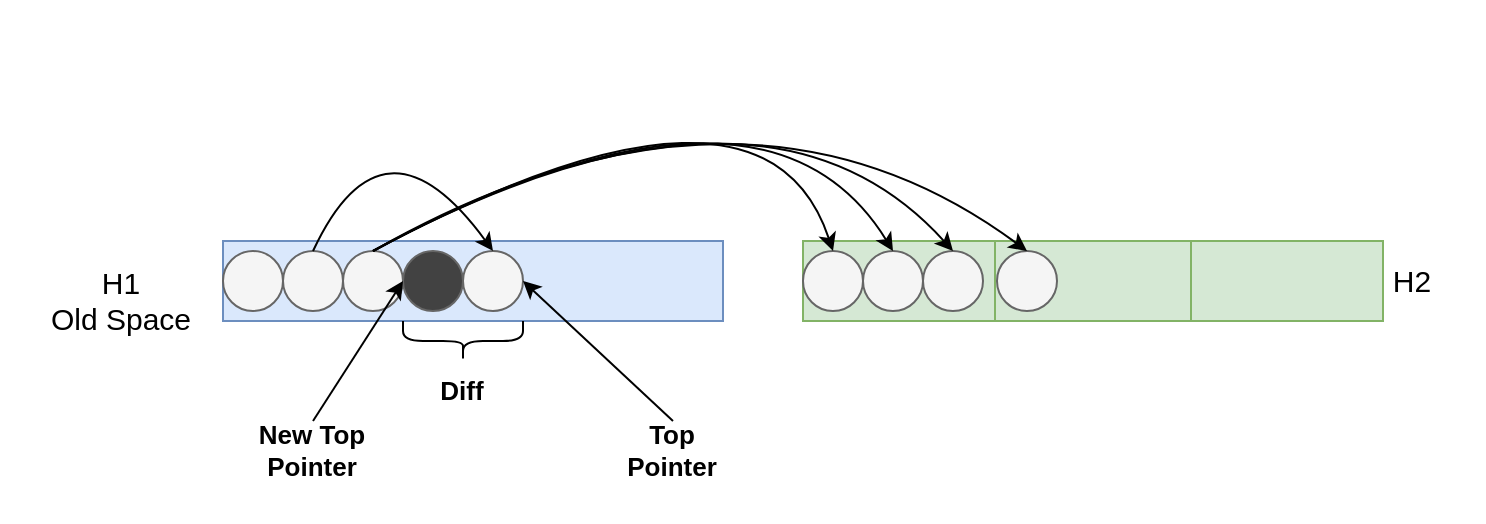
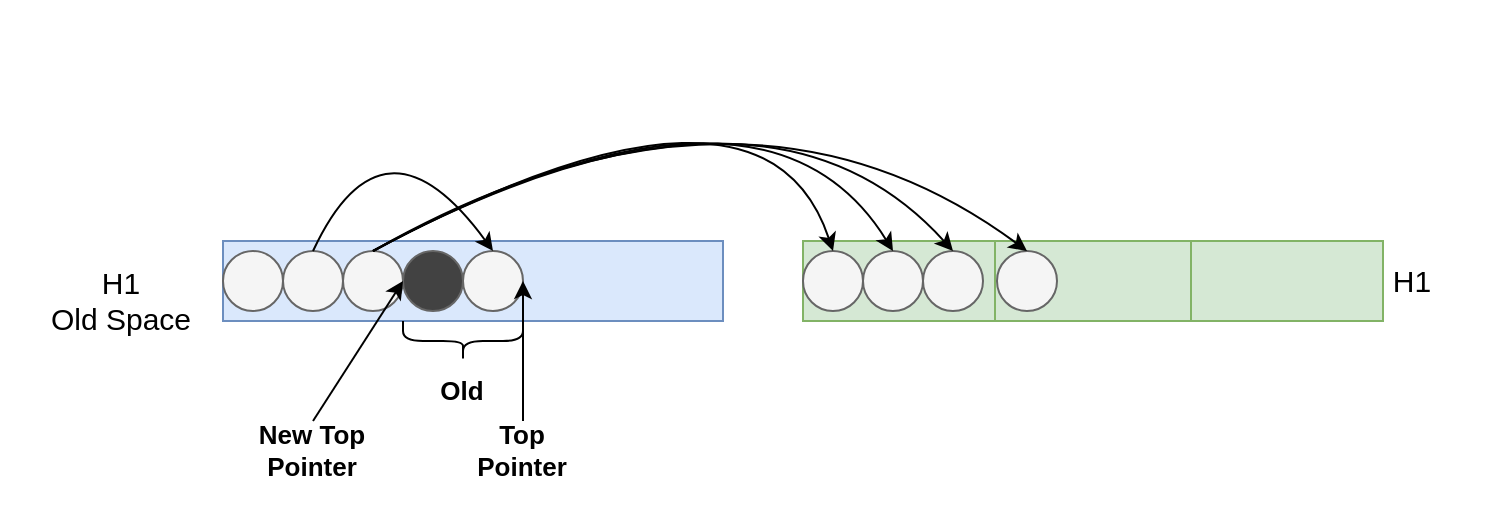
node "H2": label "H2" -> "H1"
node "Diff": label "Diff" -> "Old"
node "Top Pointer": moved (673, 451) -> (523, 451)
